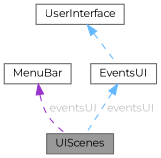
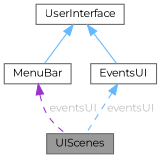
edge "MenuBar" -> "UserInterface": added
edge "EventsUI" -> "UserInterface": style dashed -> solid
